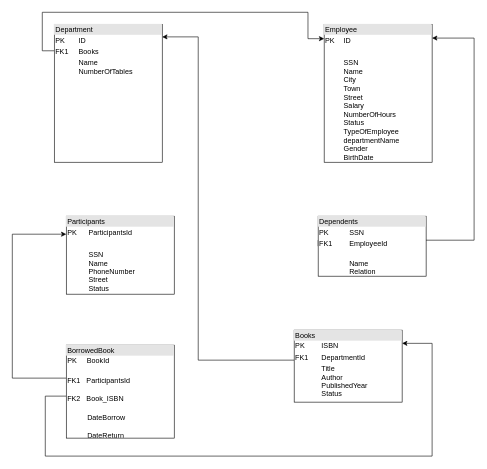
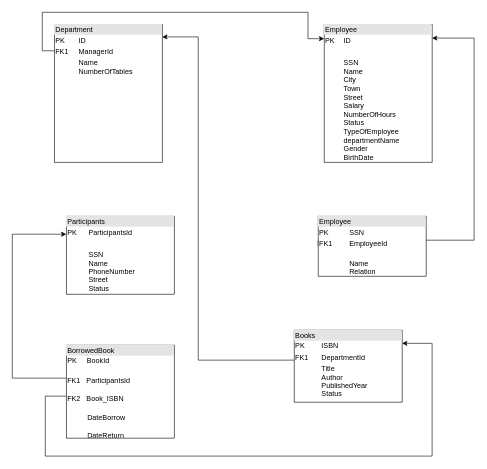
node "Department PK ID FK1 Books Name NumberOfTables": label "Department PK ID FK1 Books Name NumberOfTables" -> "Department PK ID FK1 ManagerId Name NumberOfTables"
node "Dependents PK SSN FK1 EmployeeId Name Relation": label "Dependents PK SSN FK1 EmployeeId Name Relation" -> "Employee PK SSN FK1 EmployeeId Name Relation"
